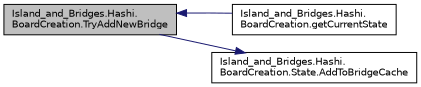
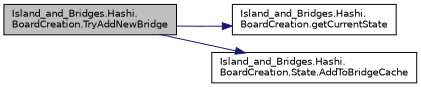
edge "Island_and_Bridges.Hashi. BoardCreation.getCurrentState" -> "Island_and_Bridges.Hashi. BoardCreation.TryAddNewBridge": reversed
